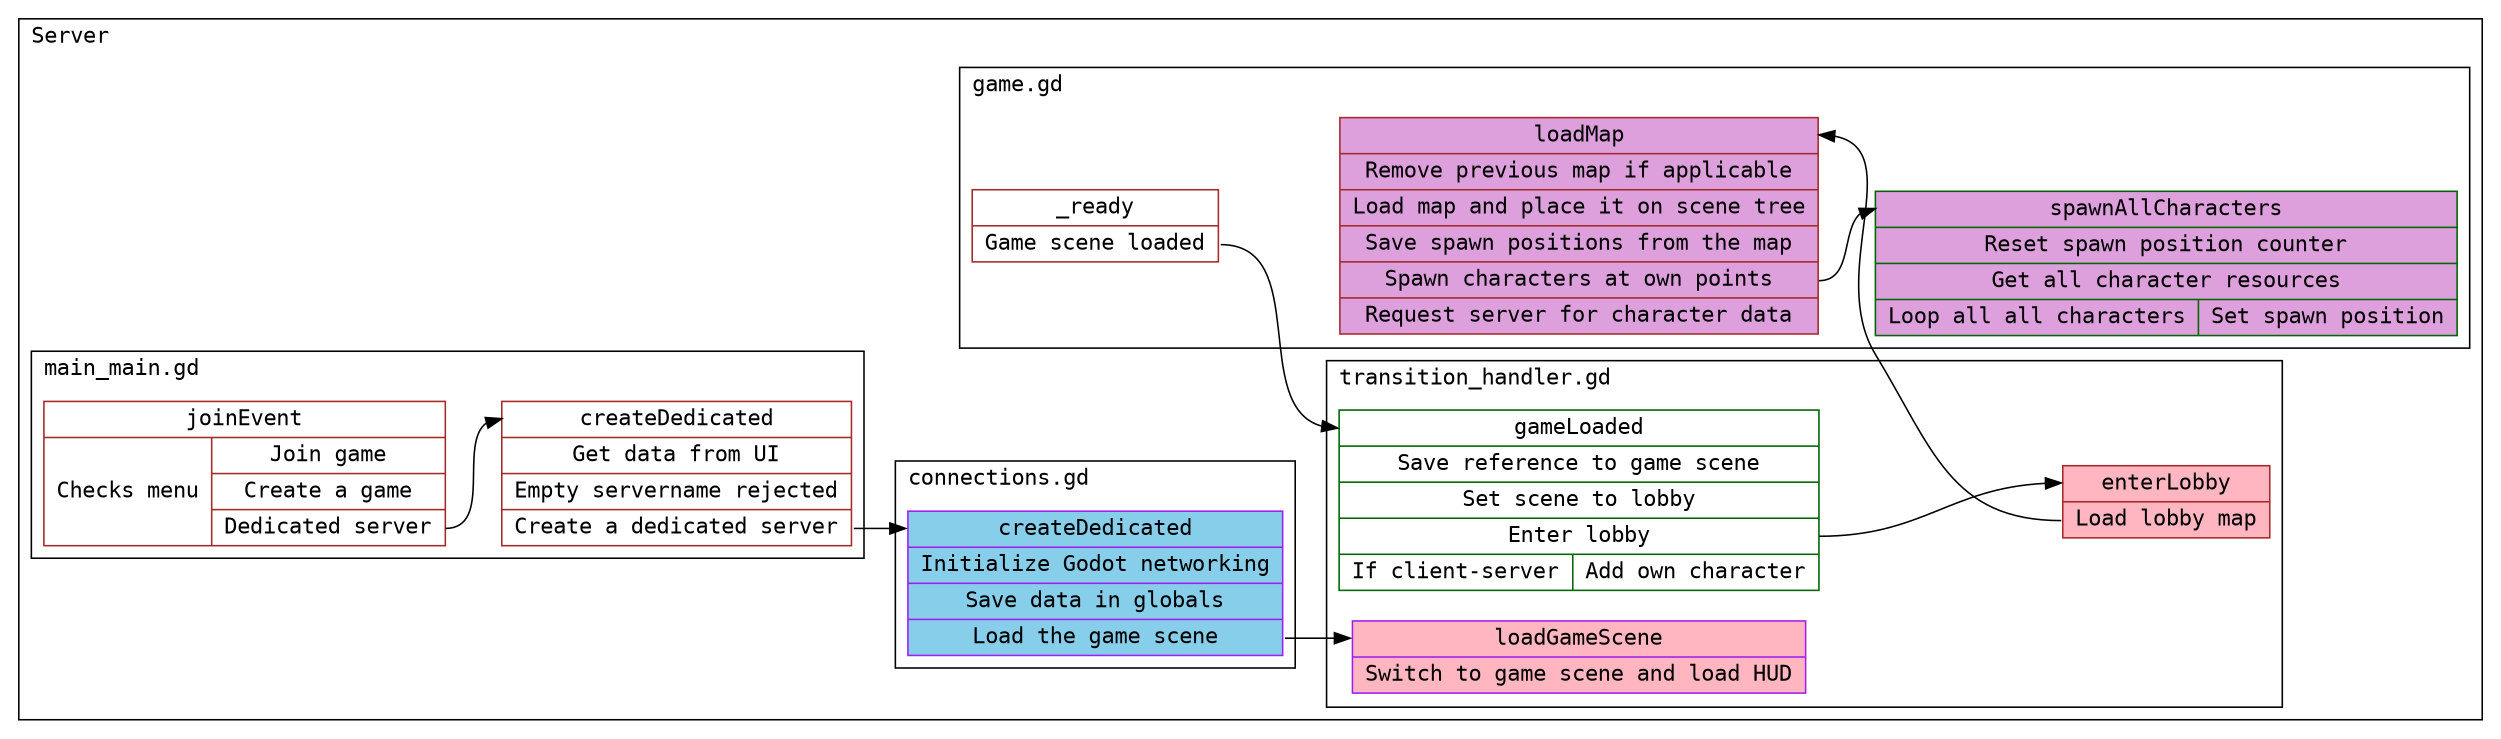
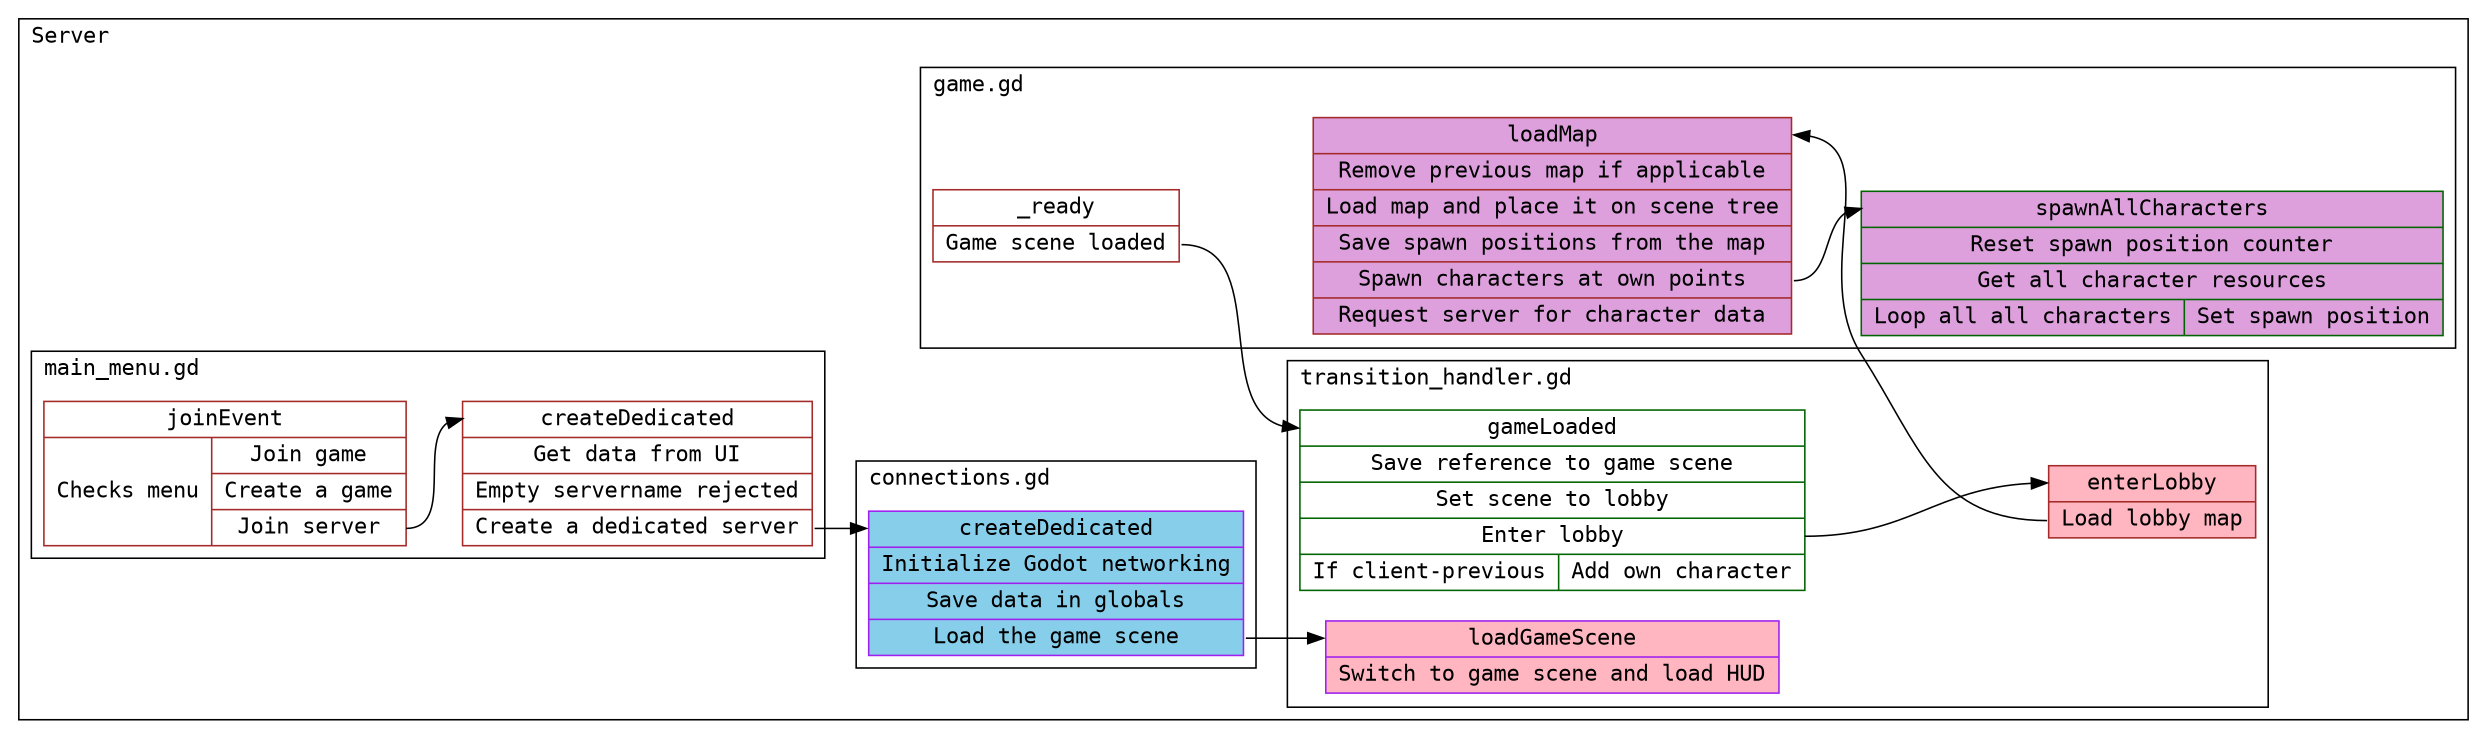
cluster "main_main.gd": label "main_main.gd" -> "main_menu.gd"
node "joinEvent": text "Dedicated server" -> "Join server"
node "gameLoaded": text "If client-server" -> "If client-previous"
